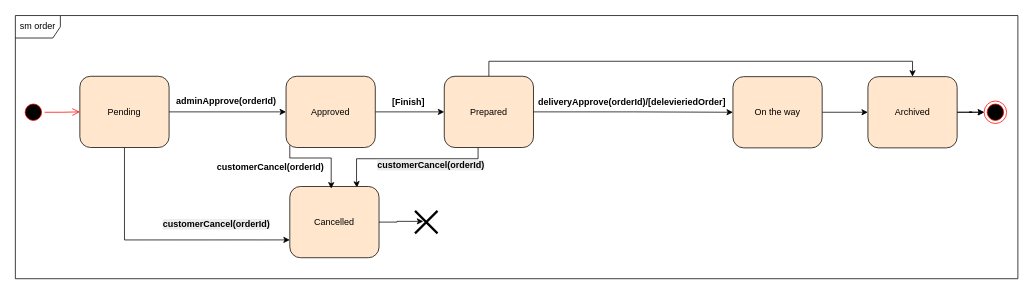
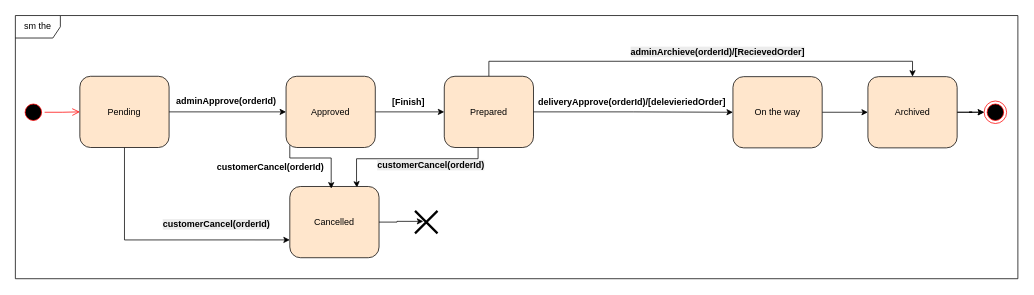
node "sm order": label "sm order" -> "sm the"
node "adminArchieve(orderId)/[RecievedOrder]": added
